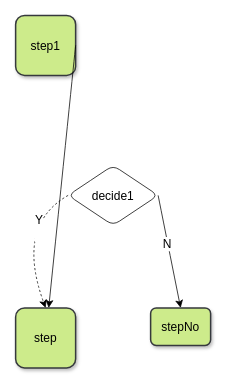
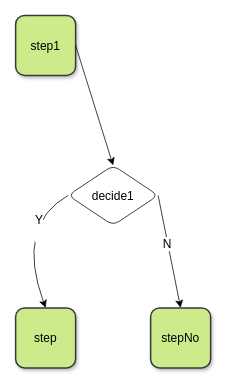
edge "step1" -> "step": now "step1" -> "decide1"
edge "decide1" -> "step": style dashed -> solid
node "stepNo": size 60x38 -> 60x60
